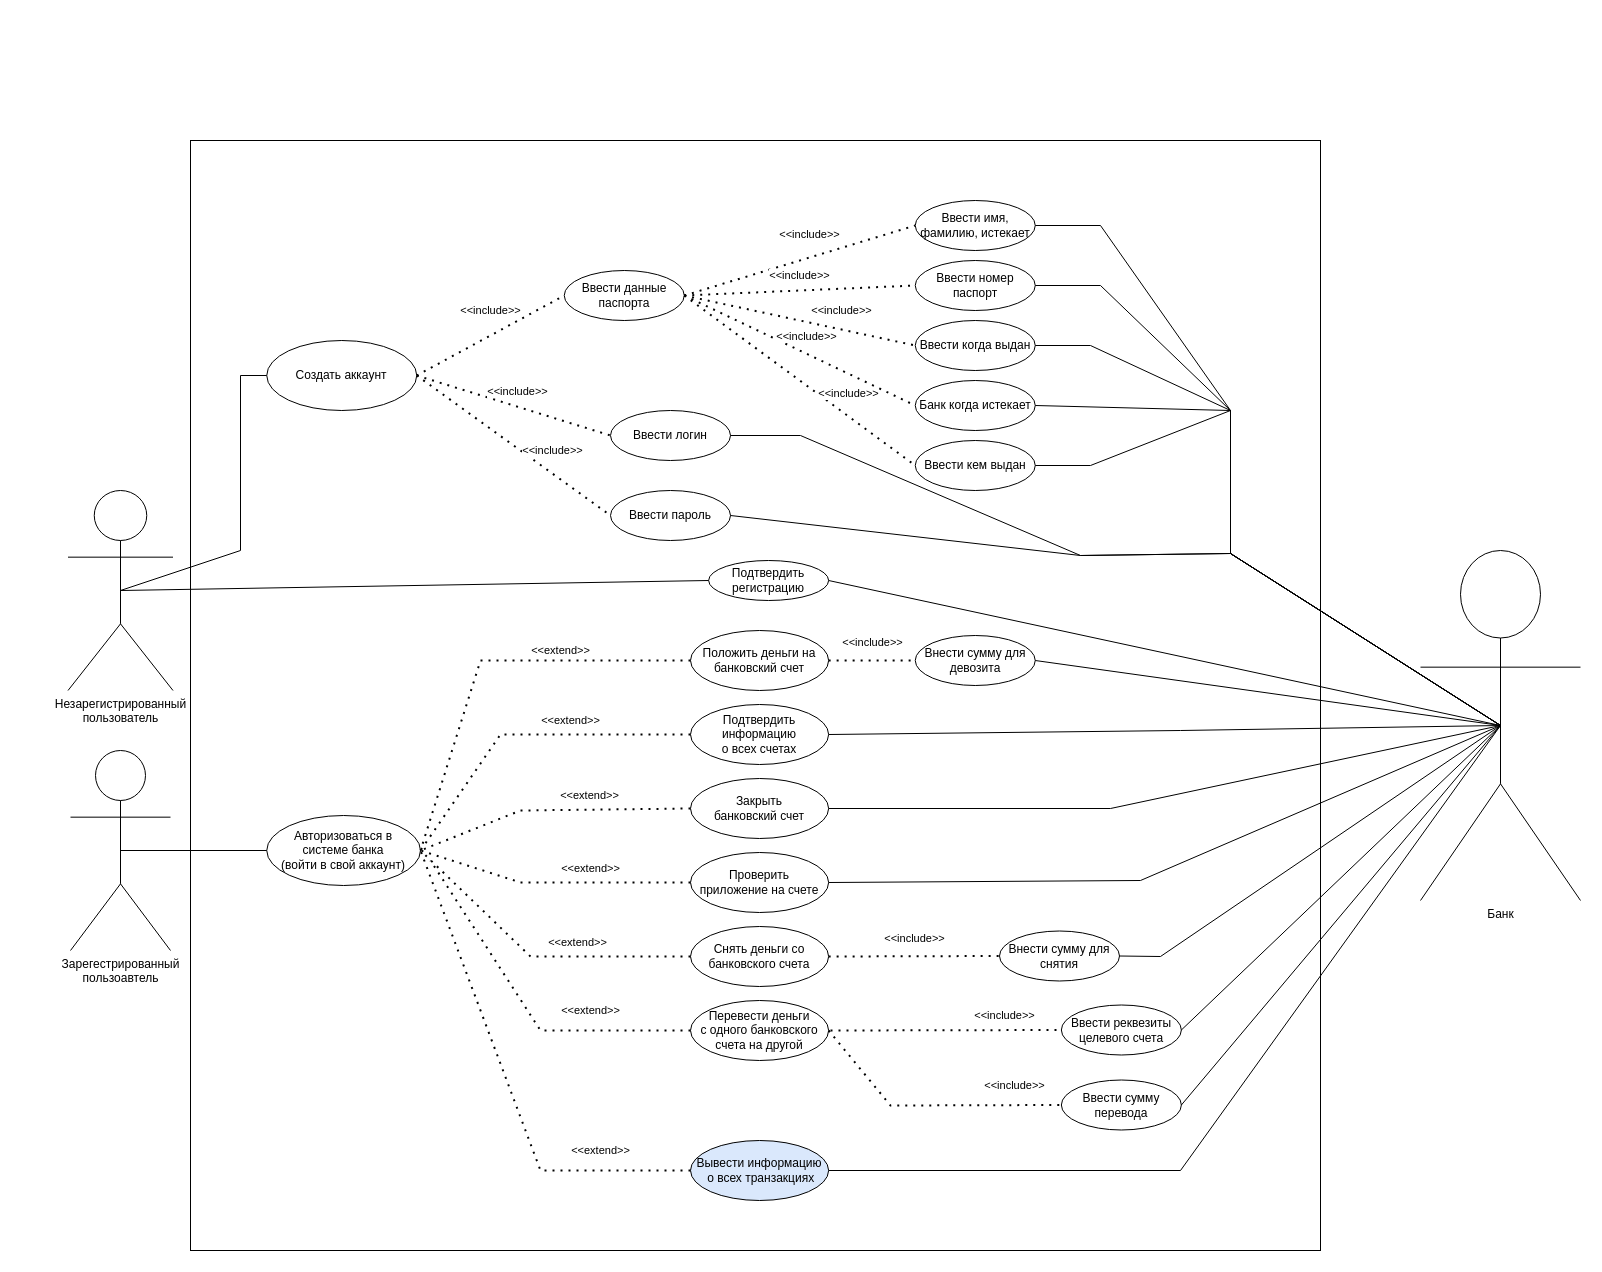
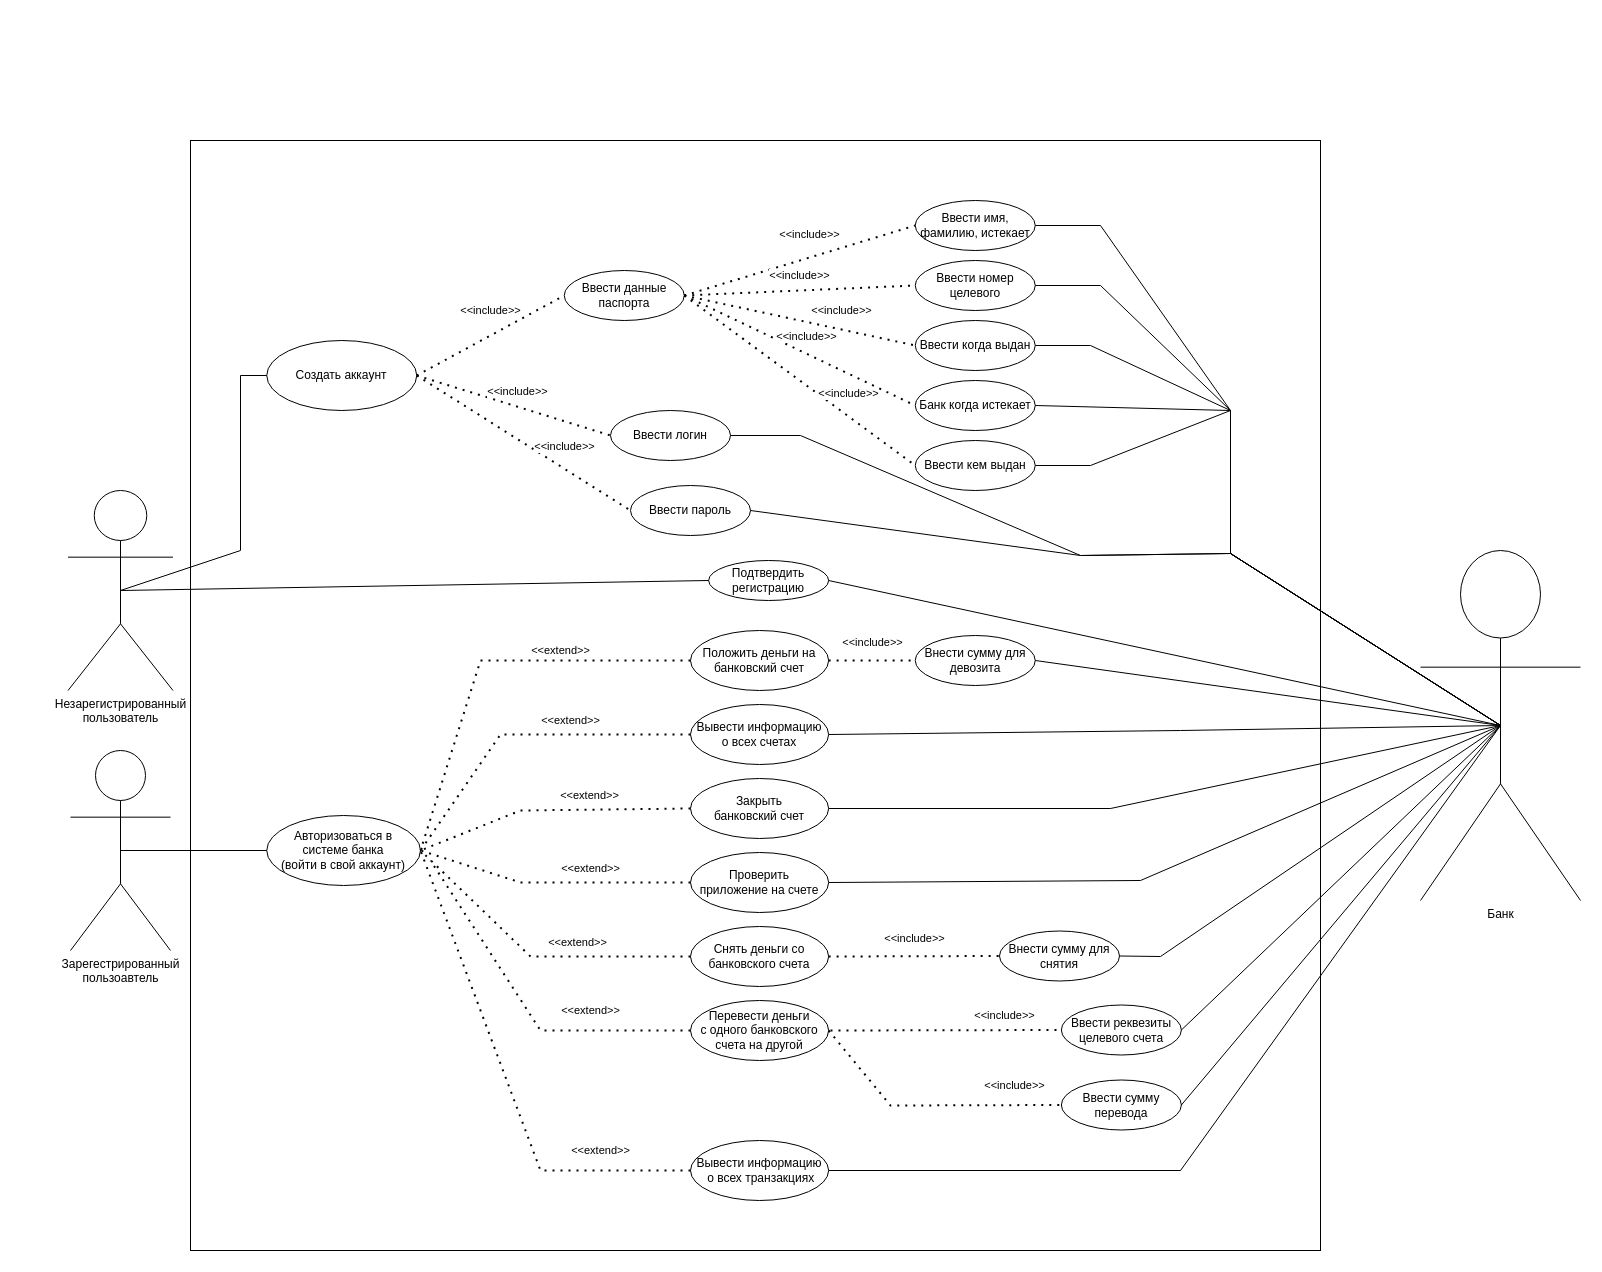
node "Ввести номер паспорт": label "Ввести номер паспорт" -> "Ввести номер целевого"
node "Ввести пароль": moved (671, 516) -> (691, 511)
node "Подтвердить информацию о всех счетах": label "Подтвердить информацию о всех счетах" -> "Вывести информацию о всех счетах"
node "Вывести информацию о всех транзакциях": fillcolor #dae8fc -> #ffffff
